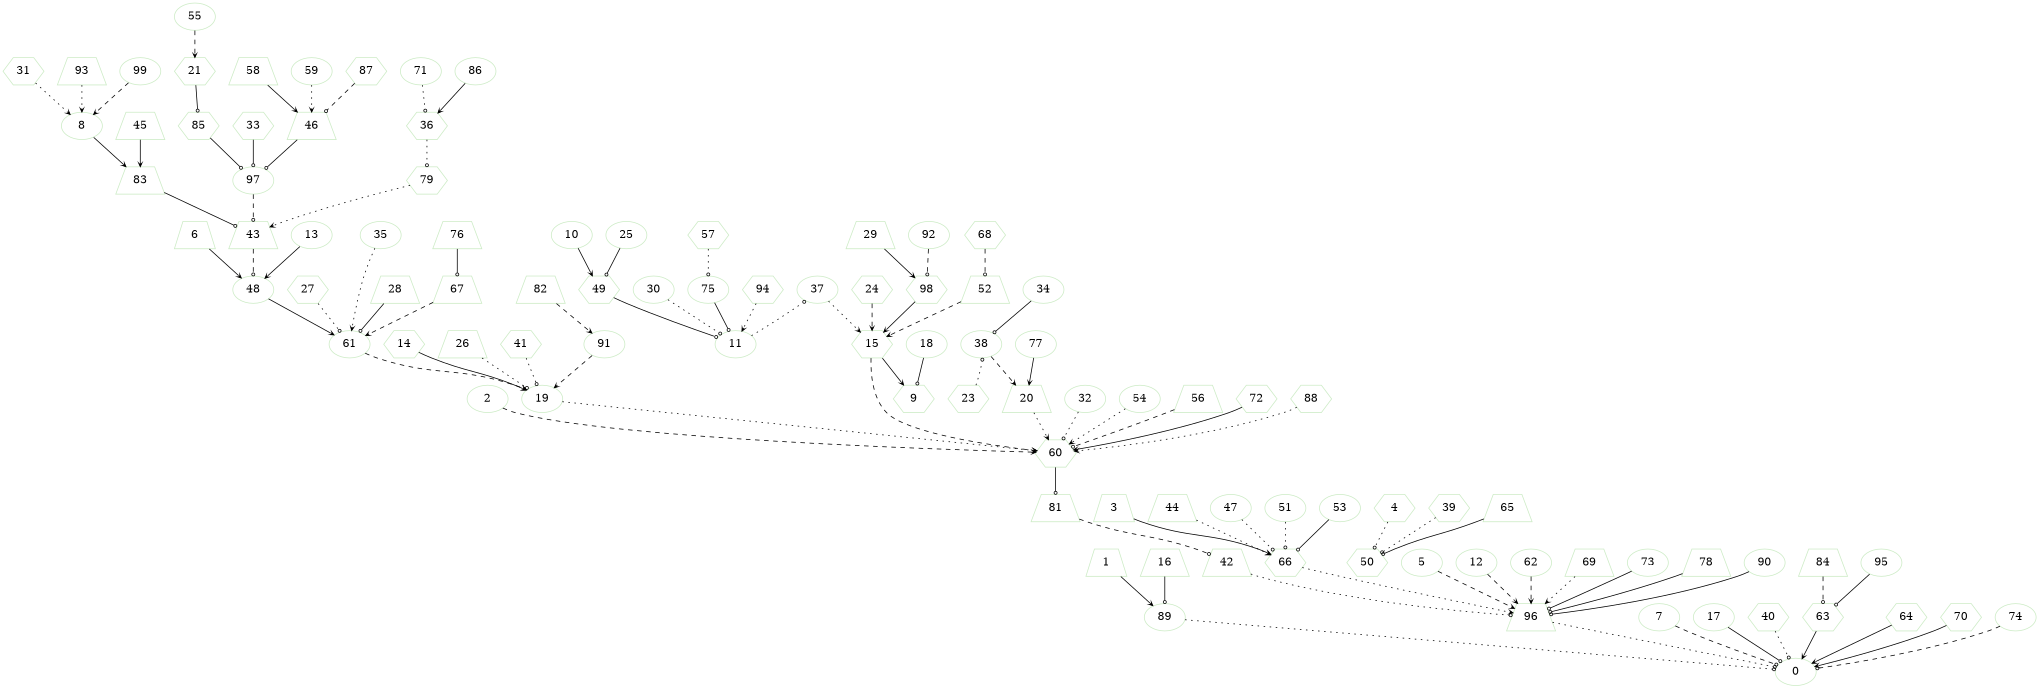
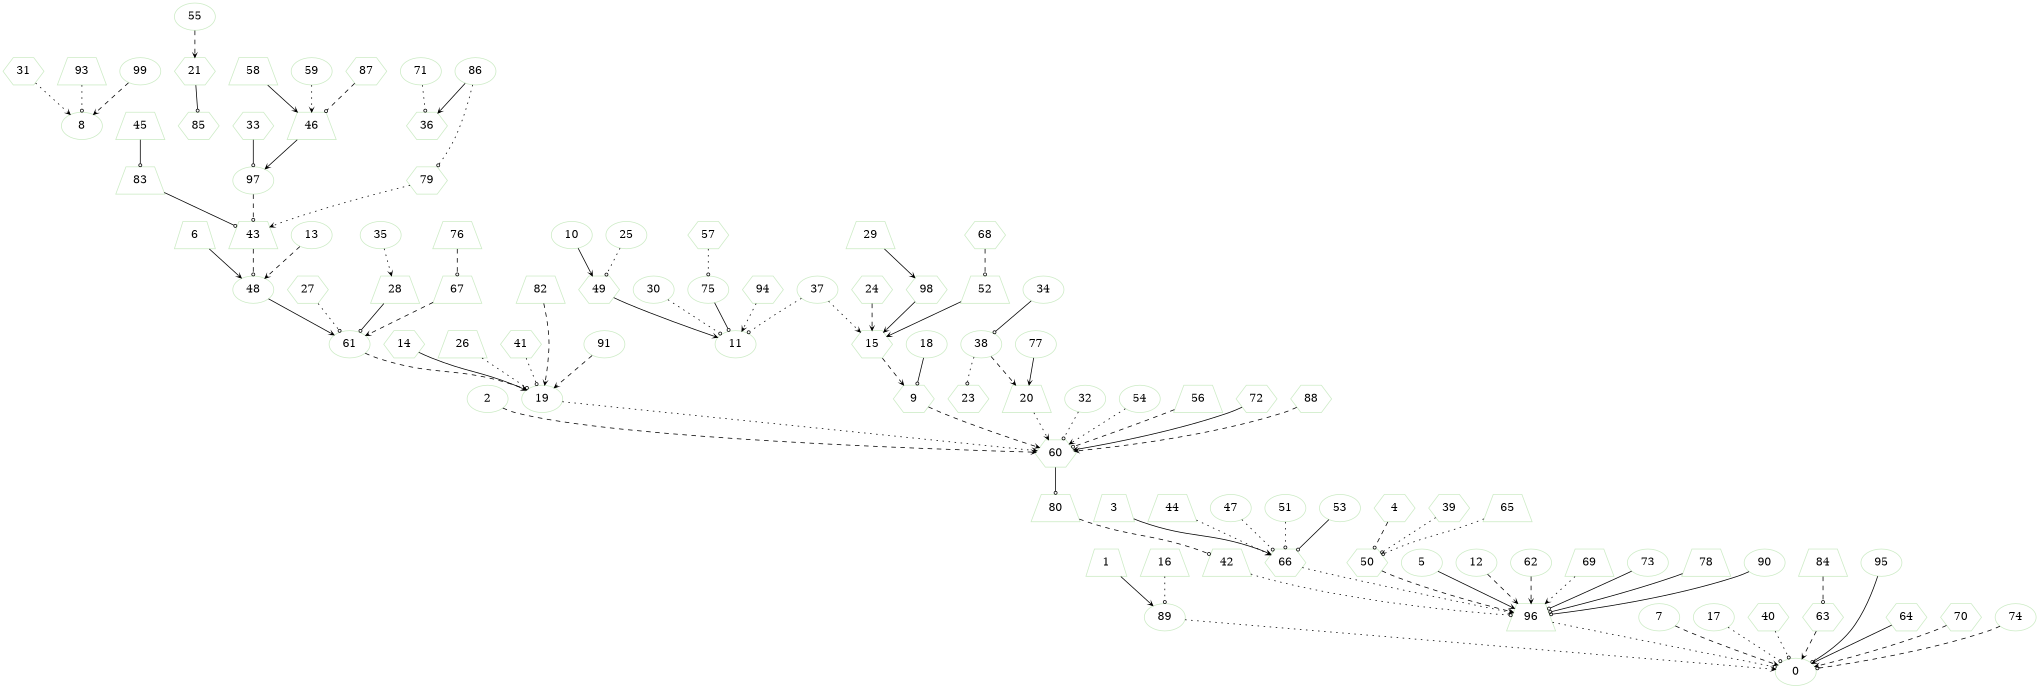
edge "93" -> "8": arrowhead vee -> odot
edge "8" -> "83": removed
edge "45" -> "83": arrowhead vee -> odot
edge "85" -> "97": removed
edge "36" -> "79": now "86" -> "79"
edge "46" -> "97": arrowhead odot -> vee
node "92": removed
edge "13" -> "48": style solid -> dashed
edge "76" -> "67": style solid -> dashed
edge "25" -> "49": style solid -> dotted
edge "35" -> "61": now "35" -> "28"
edge "82" -> "91": now "82" -> "19"
edge "49" -> "11": arrowhead odot -> vee
edge "52" -> "15": style dashed -> solid
edge "11" -> "37": reversed
edge "15" -> "9": style solid -> dashed
edge "23" -> "38": reversed
edge "15" -> "60": now "9" -> "60"
edge "88" -> "60": style dotted -> dashed
node "81": label "81" -> "80"
edge "4" -> "50": style dotted -> dashed
edge "65" -> "50": style solid -> dotted
edge "16" -> "89": style solid -> dotted
edge "5" -> "96": style dashed -> solid
edge "95" -> "63": now "95" -> "0"
edge "50" -> "96": added
edge "63" -> "0": style solid -> dashed
edge "89" -> "0": arrowhead odot -> vee
edge "17" -> "0": style solid -> dotted
edge "7" -> "0": arrowhead odot -> vee
edge "70" -> "0": style solid -> dashed
